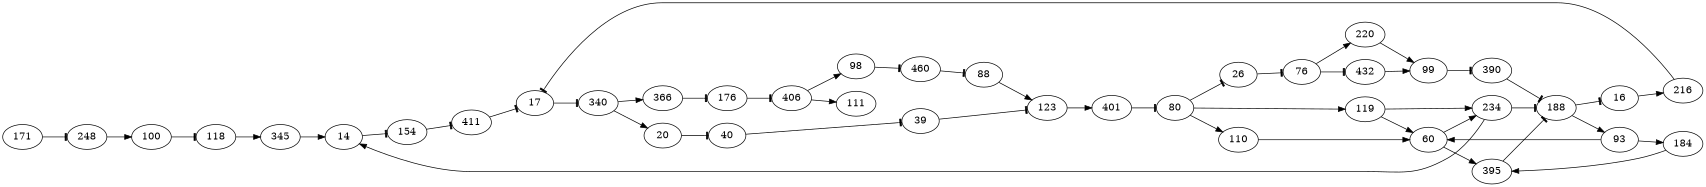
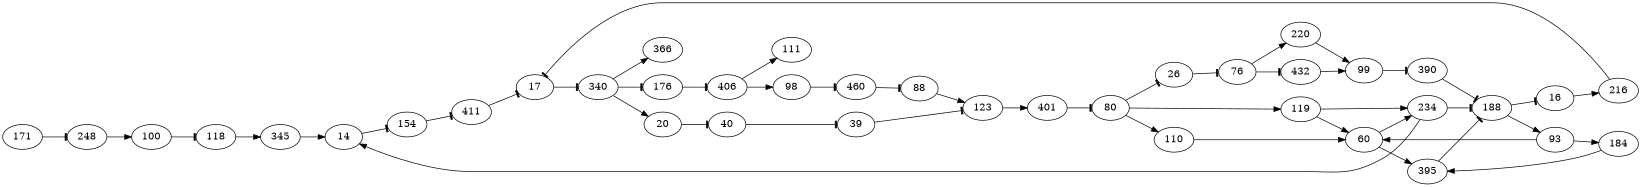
edge "366" -> "176": now "340" -> "176"
